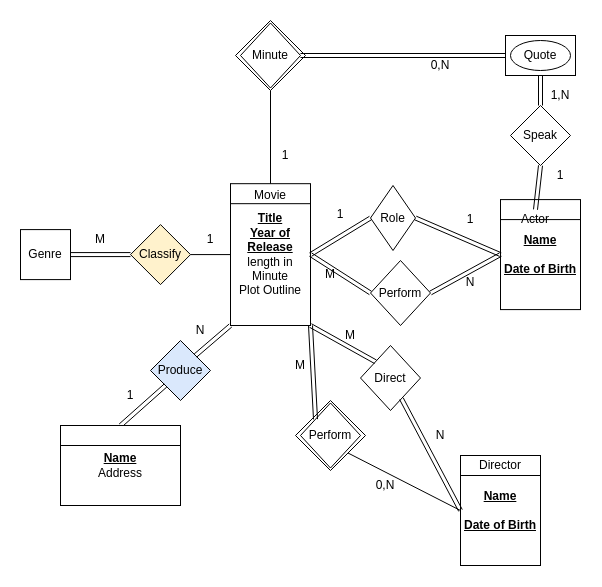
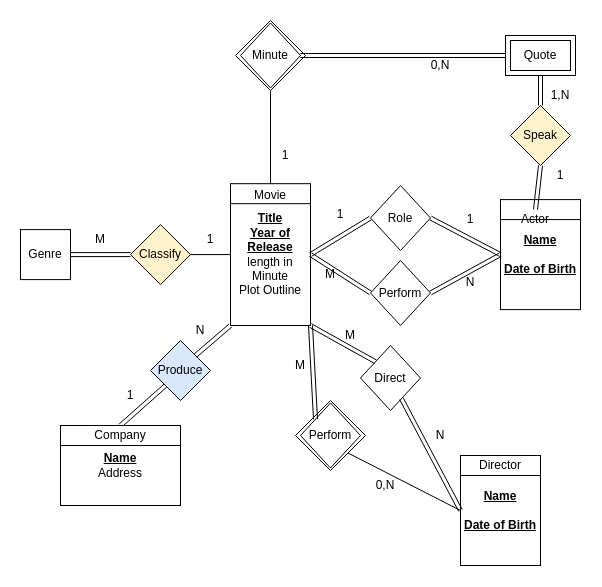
node "Quote": shape ellipse -> rectangle
node "Speak": fillcolor #ffffff -> #fff2cc
node "Role": size 45x65 -> 60x65
node "Company": added
